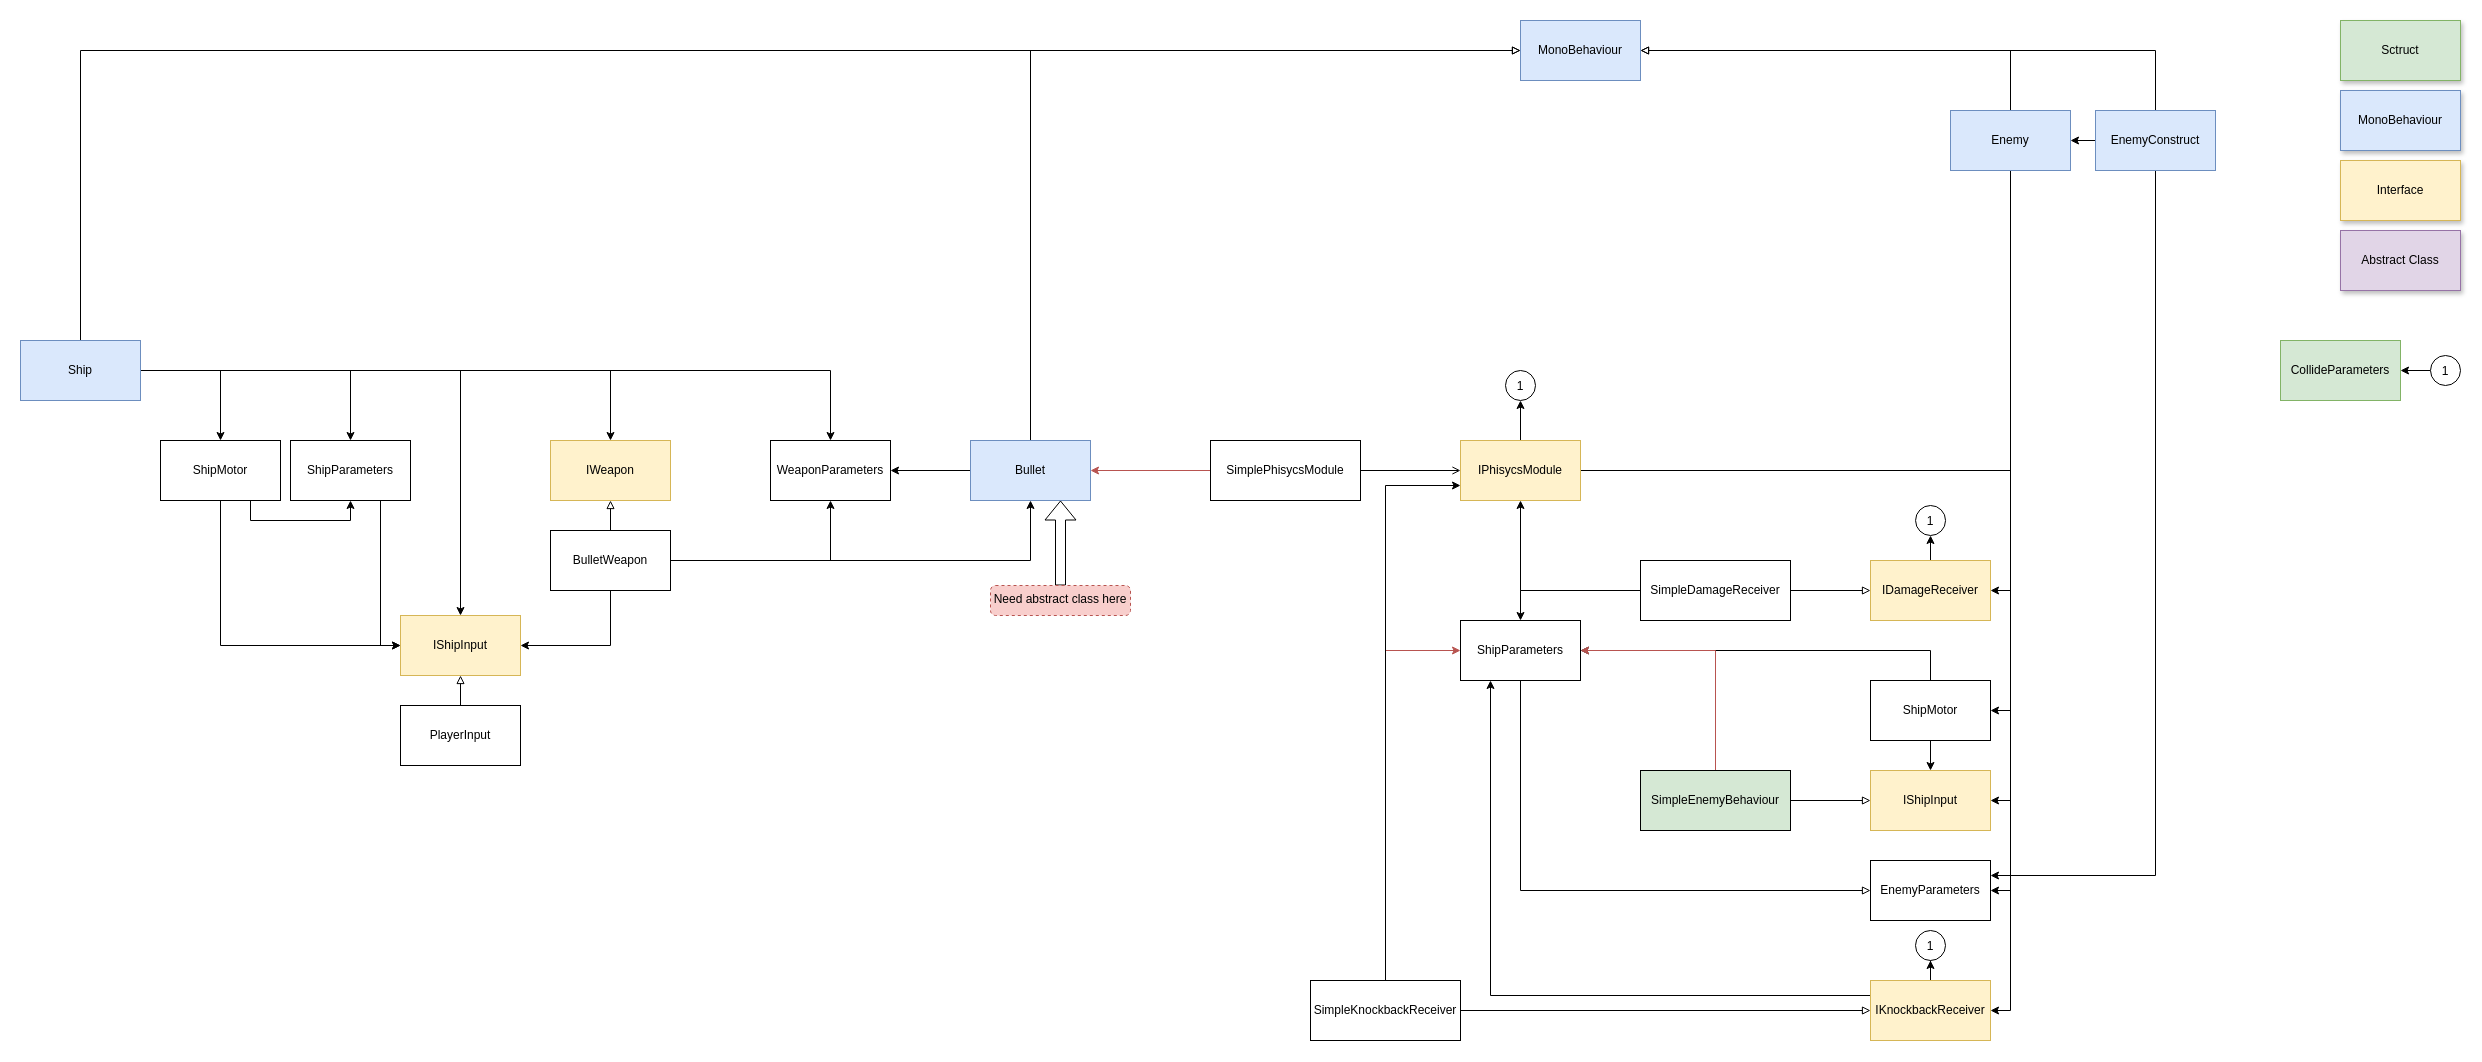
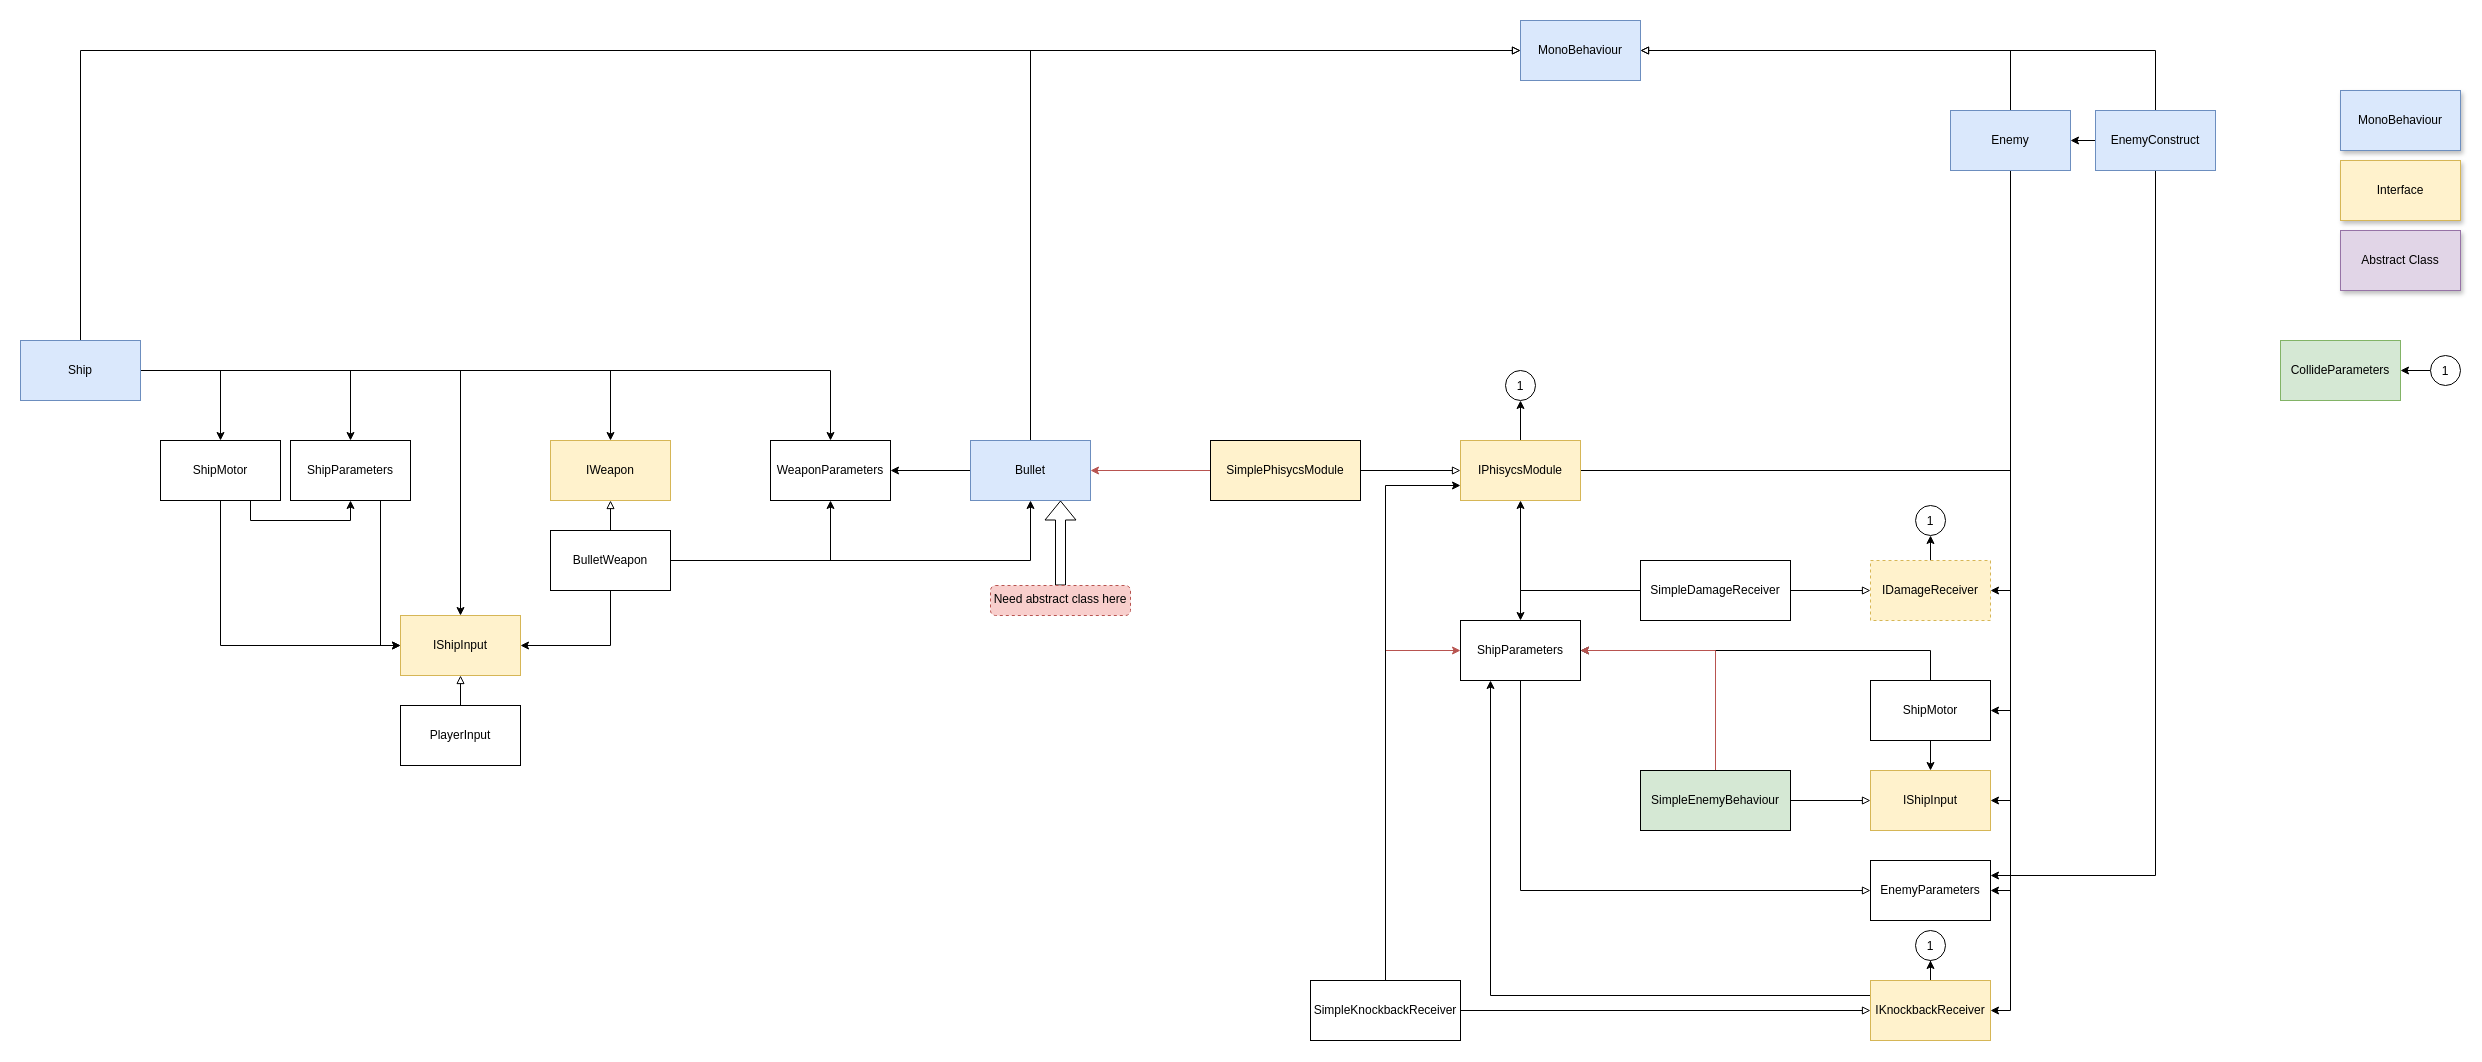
node "Sctruct": removed
node "SimplePhisycsModule": fillcolor #ffffff -> #fff2cc
edge "SimplePhisycsModule" -> "IPhisycsModule": arrowhead open -> block
node "IDamageReceiver": style solid -> dashed
